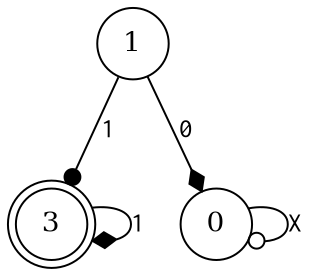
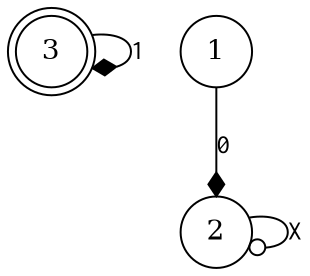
edge "1" -> "3": removed, label "1"
node "0": label "0" -> "2"
